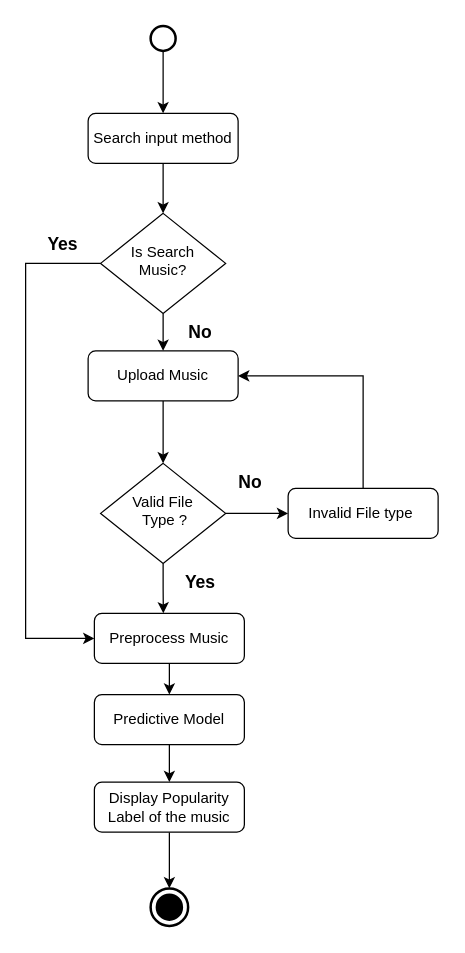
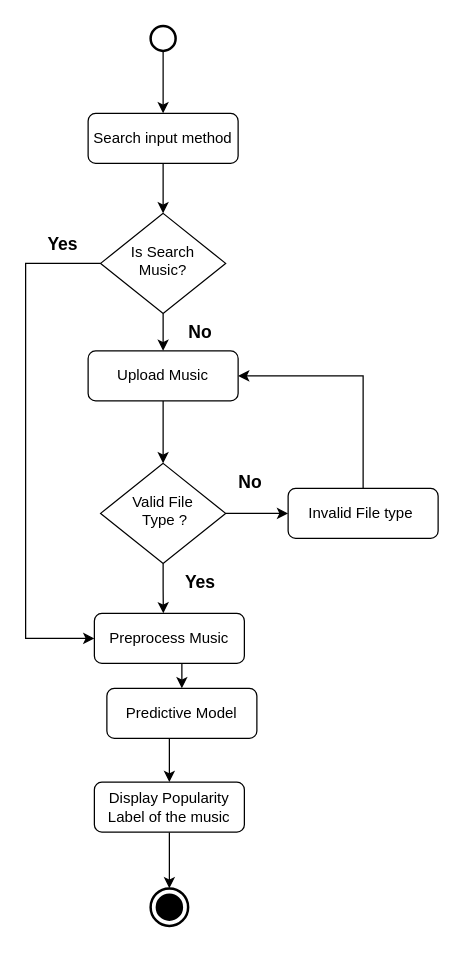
node "Predictive Model": moved (169, 719) -> (182, 713)
